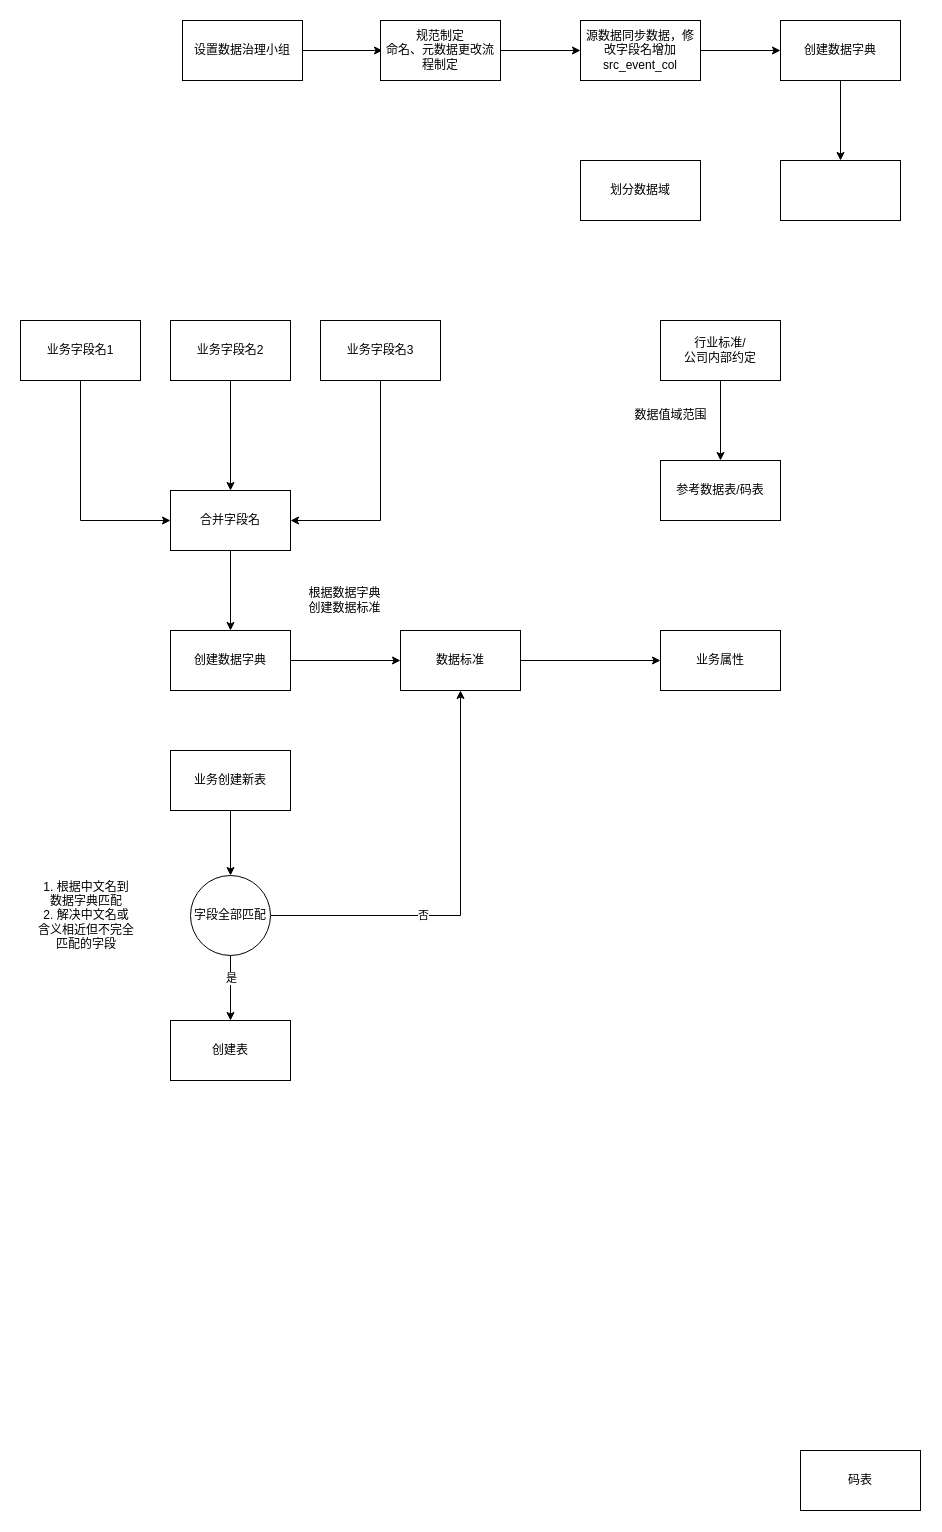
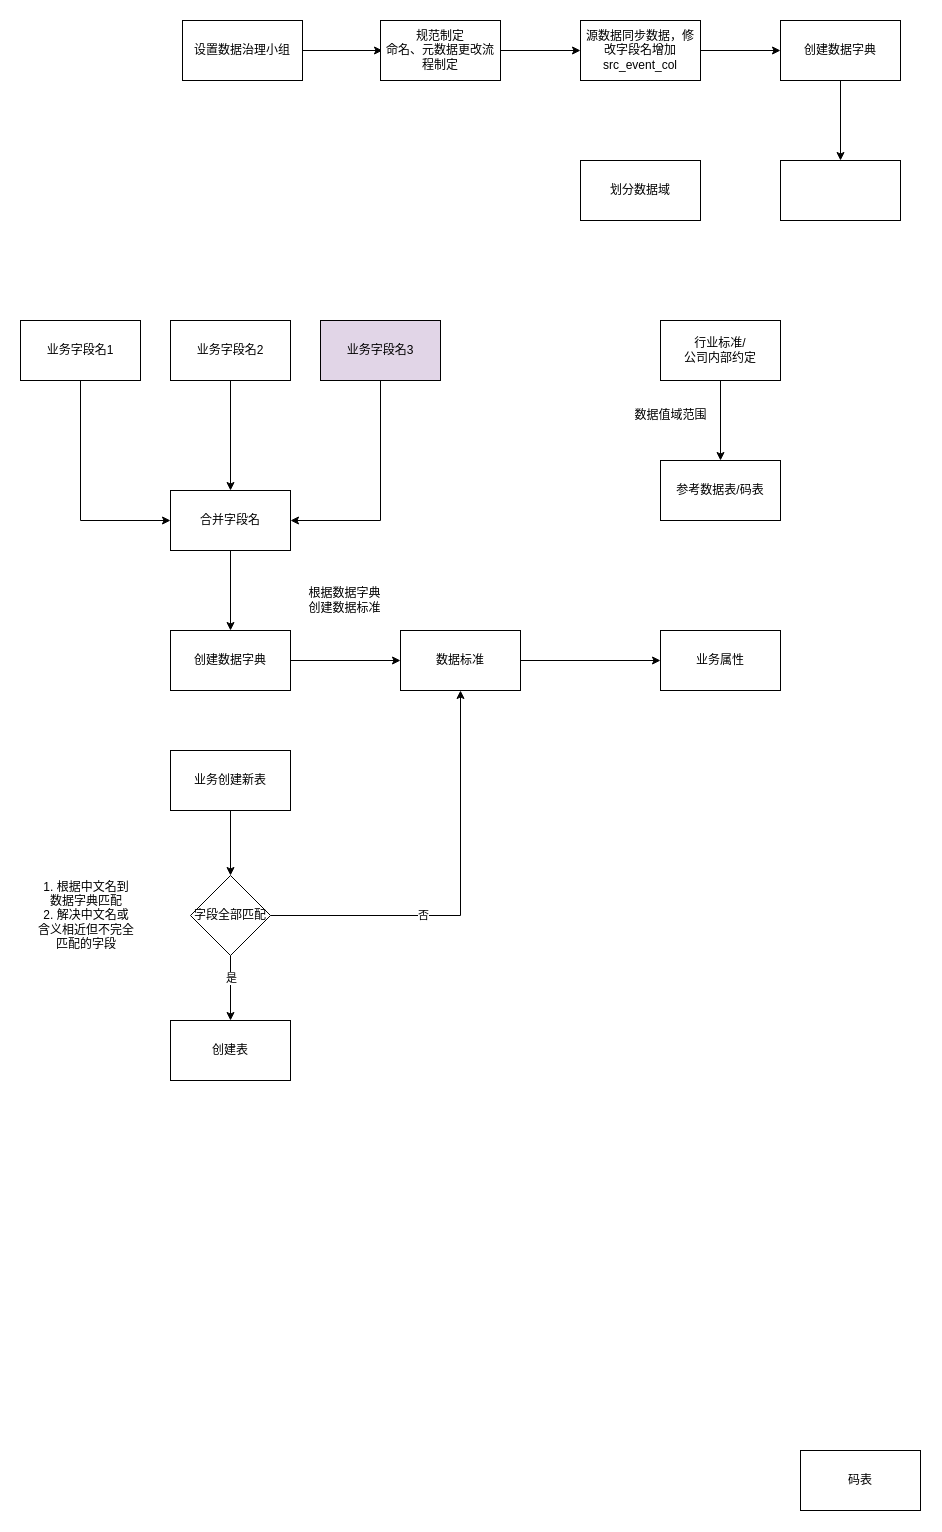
node "业务字段名3": fillcolor #ffffff -> #e1d5e7
node "字段全部匹配": shape ellipse -> diamond
